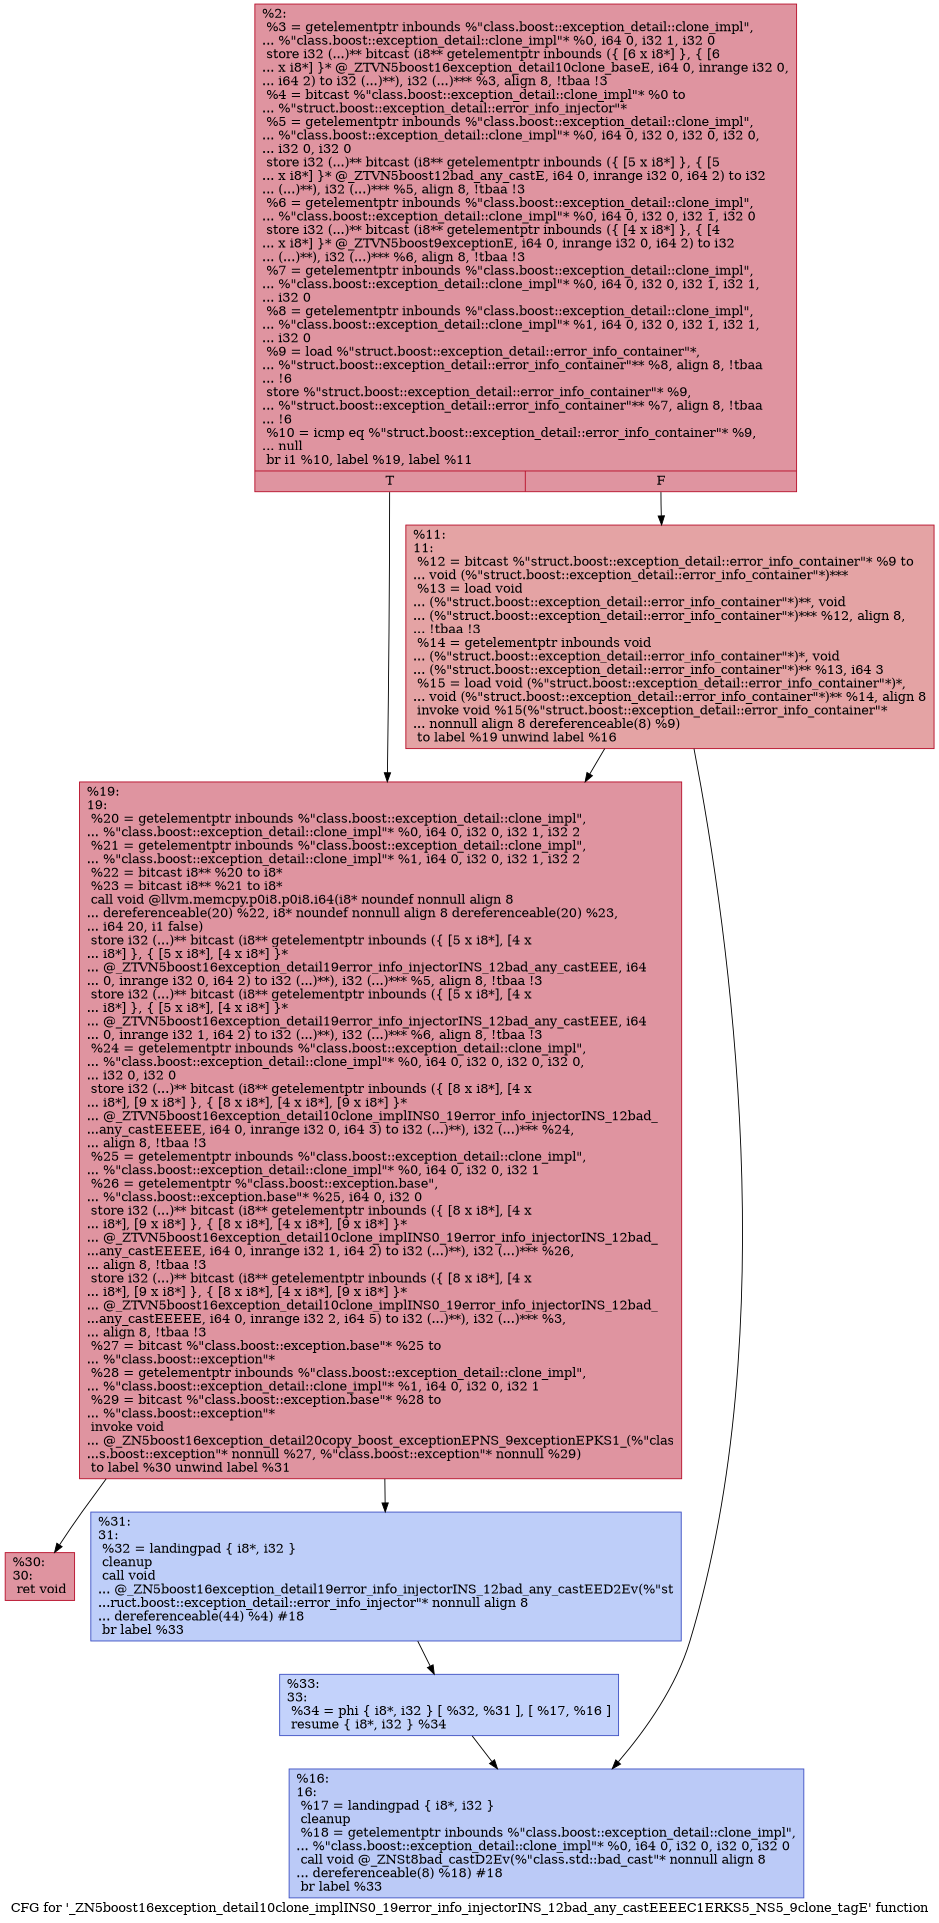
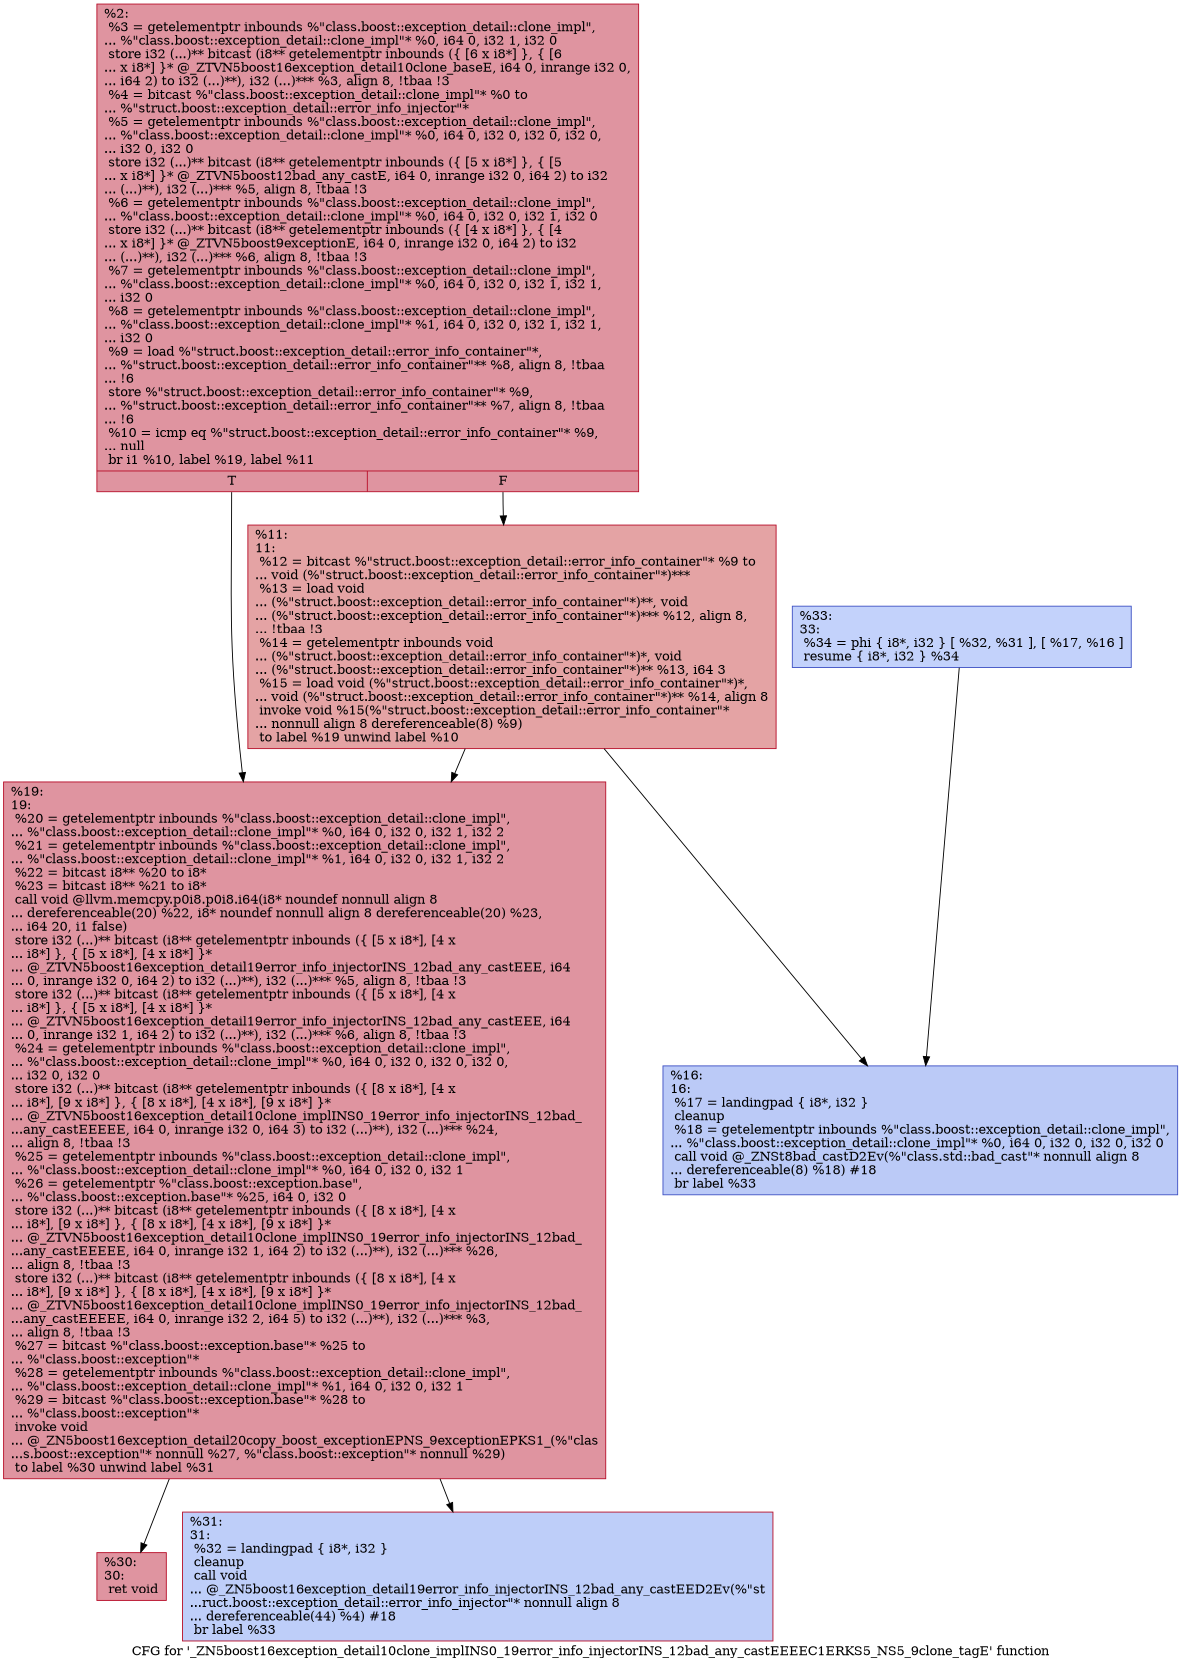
node "%11:": text "to label %19 unwind label %16" -> "to label %19 unwind label %10"
node "%31:": color #3d50c3ff -> #b70d28ff
edge "%31:" -> "%33:": removed
